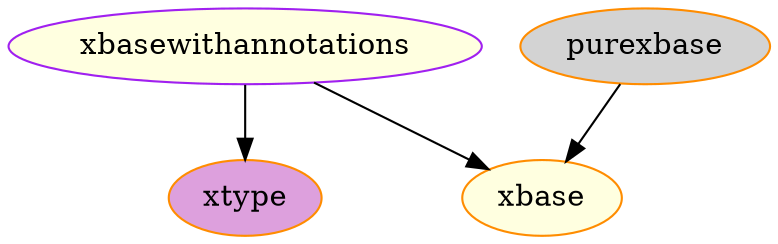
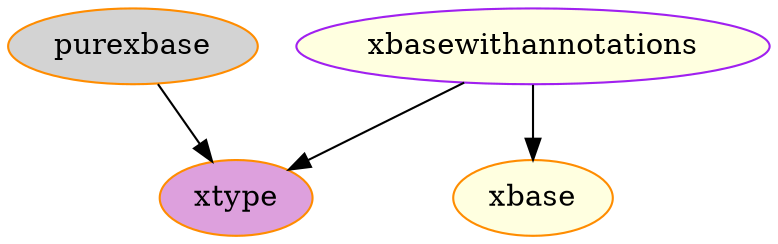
edge "purexbase" -> "xbase": now "purexbase" -> "xtype"
